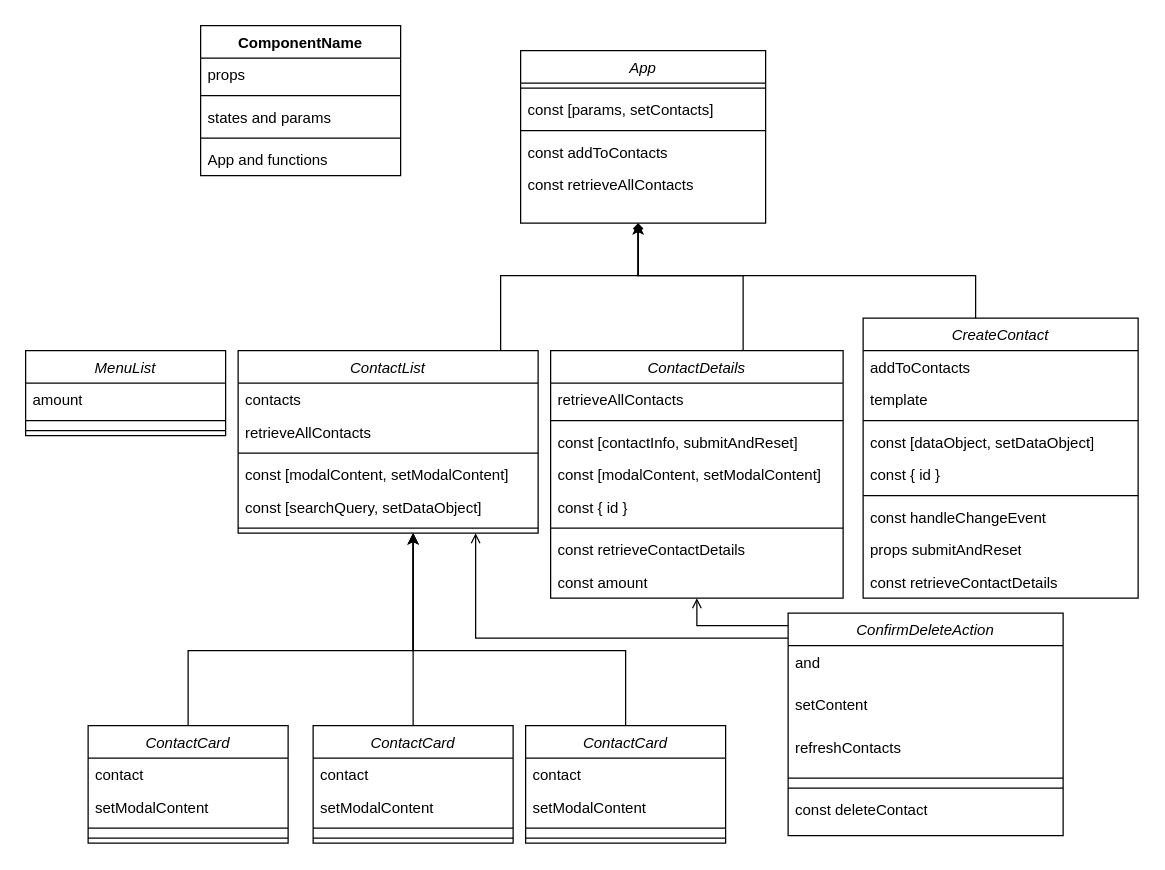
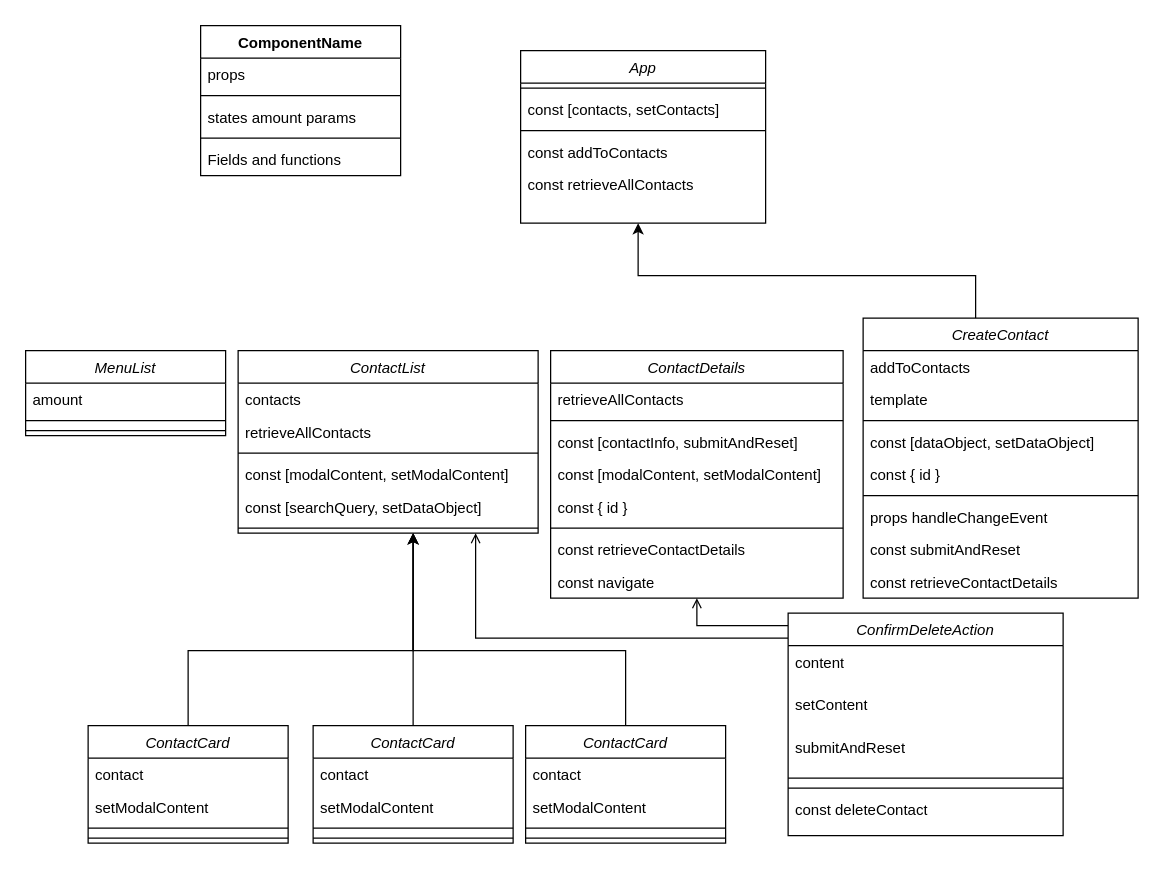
node "const [params, setContacts]": label "const [params, setContacts]" -> "const [contacts, setContacts]"
node "states and params": label "states and params" -> "states amount params"
node "App and functions": label "App and functions" -> "Fields and functions"
edge "ContactList" -> "App": removed
edge "CreateContact" -> "App": arrowhead diamond -> classic
edge "ContactDetails" -> "App": removed
node "const handleChangeEvent": label "const handleChangeEvent" -> "props handleChangeEvent"
node "props submitAndReset": label "props submitAndReset" -> "const submitAndReset"
node "const amount": label "const amount" -> "const navigate"
node "and": label "and" -> "content"
node "refreshContacts": label "refreshContacts" -> "submitAndReset"
